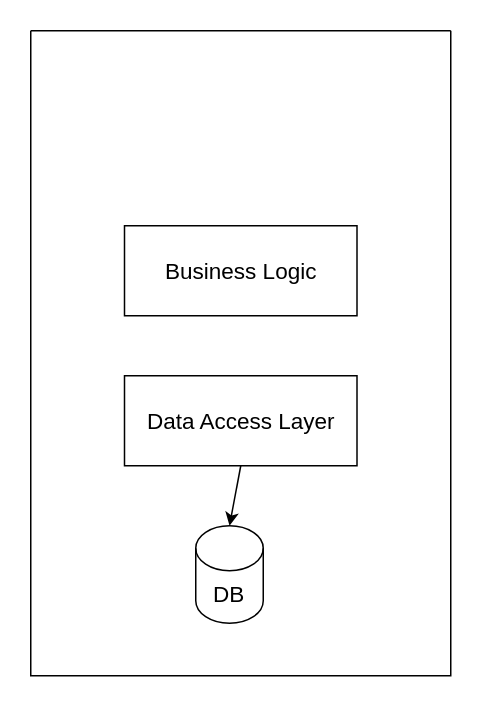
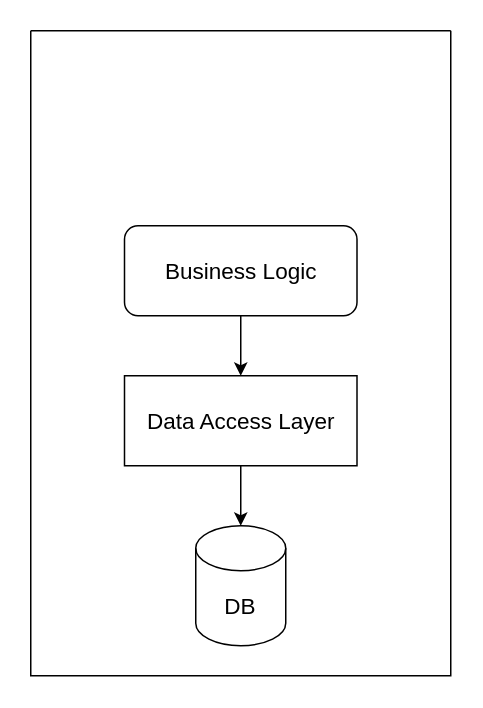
node "Business Logic": shape rectangle -> rounded rectangle
edge "Business Logic" -> "Data Access Layer": added
node "DB": size 68x98 -> 90x120
